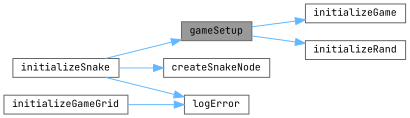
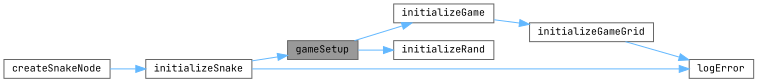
edge "initializeGame" -> "initializeGameGrid": added
edge "initializeSnake" -> "createSnakeNode": reversed
